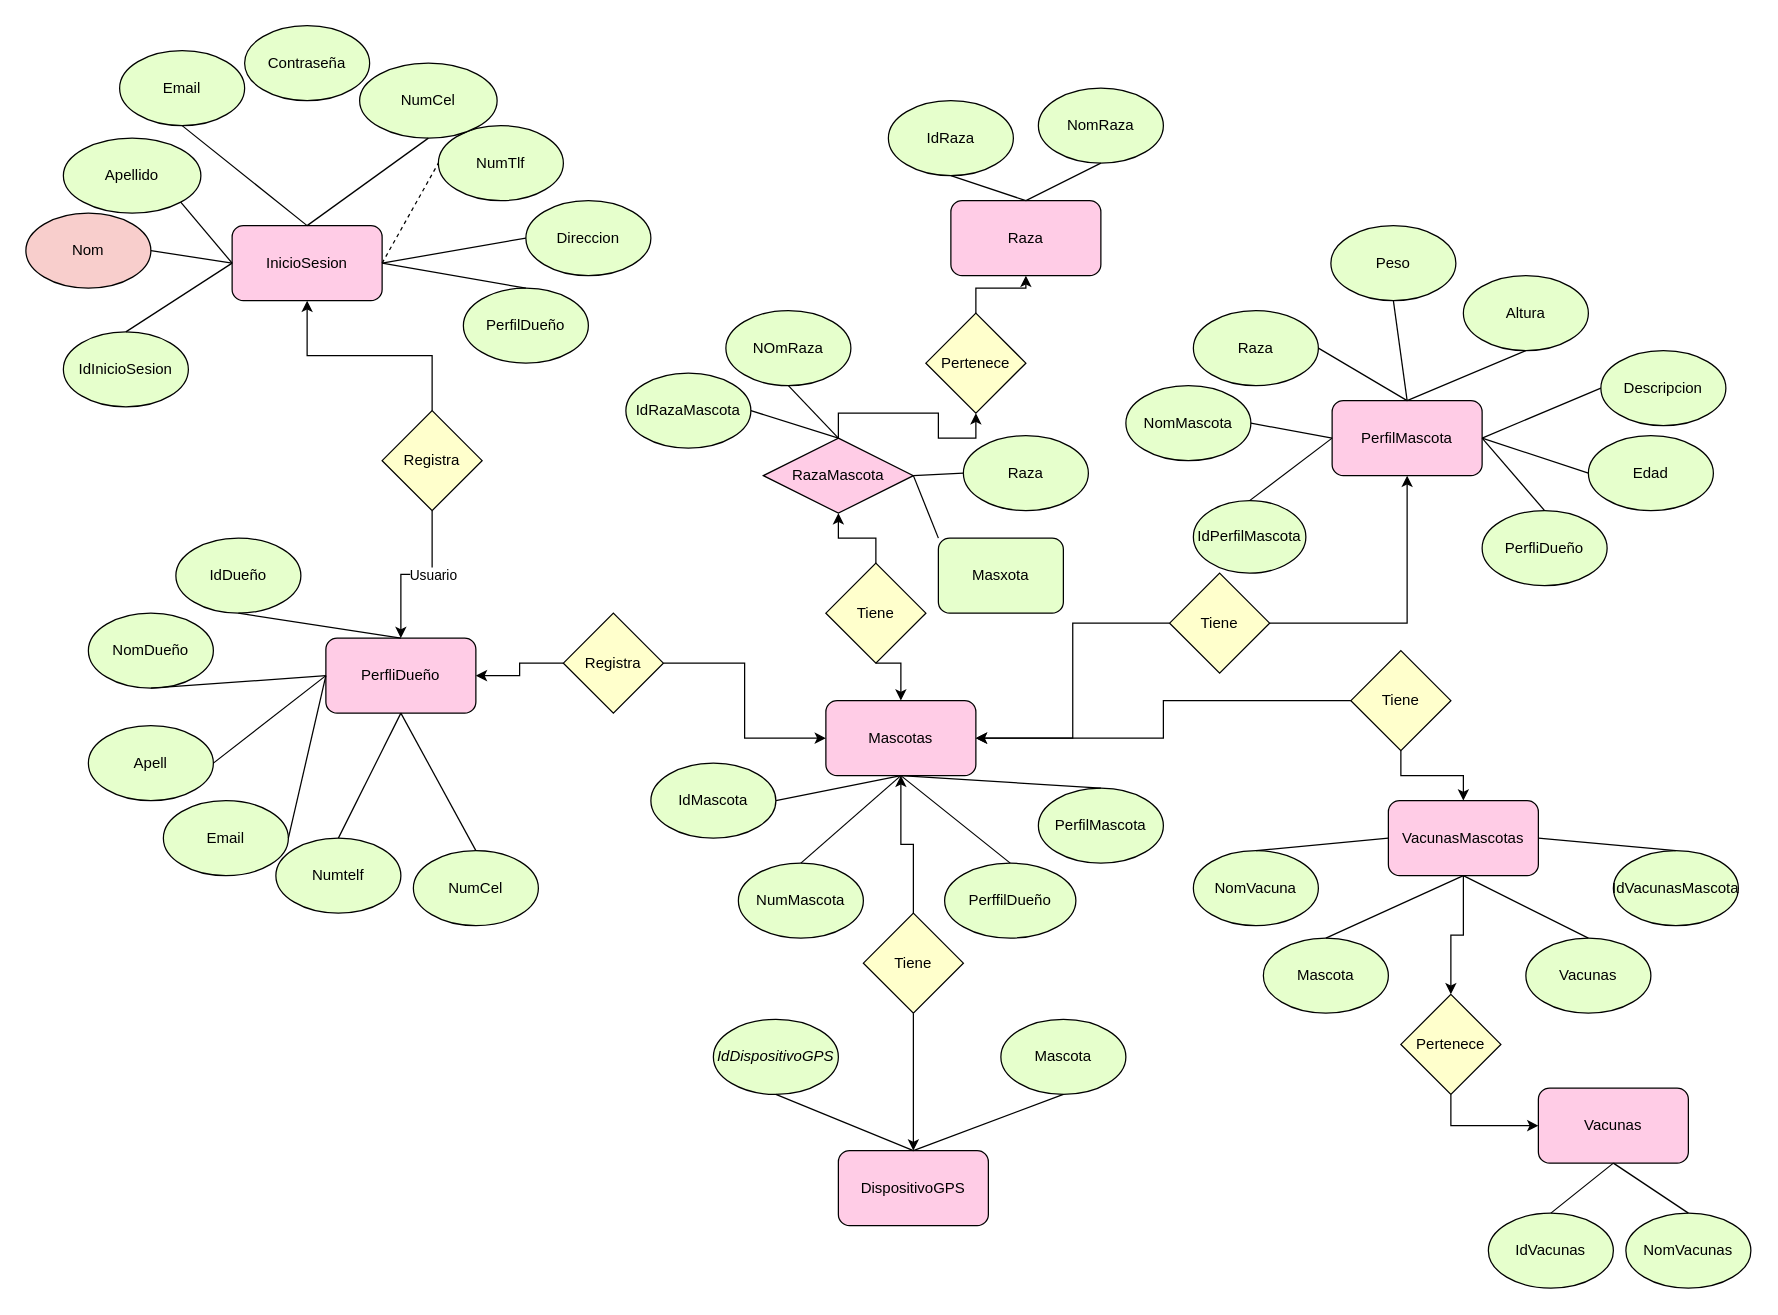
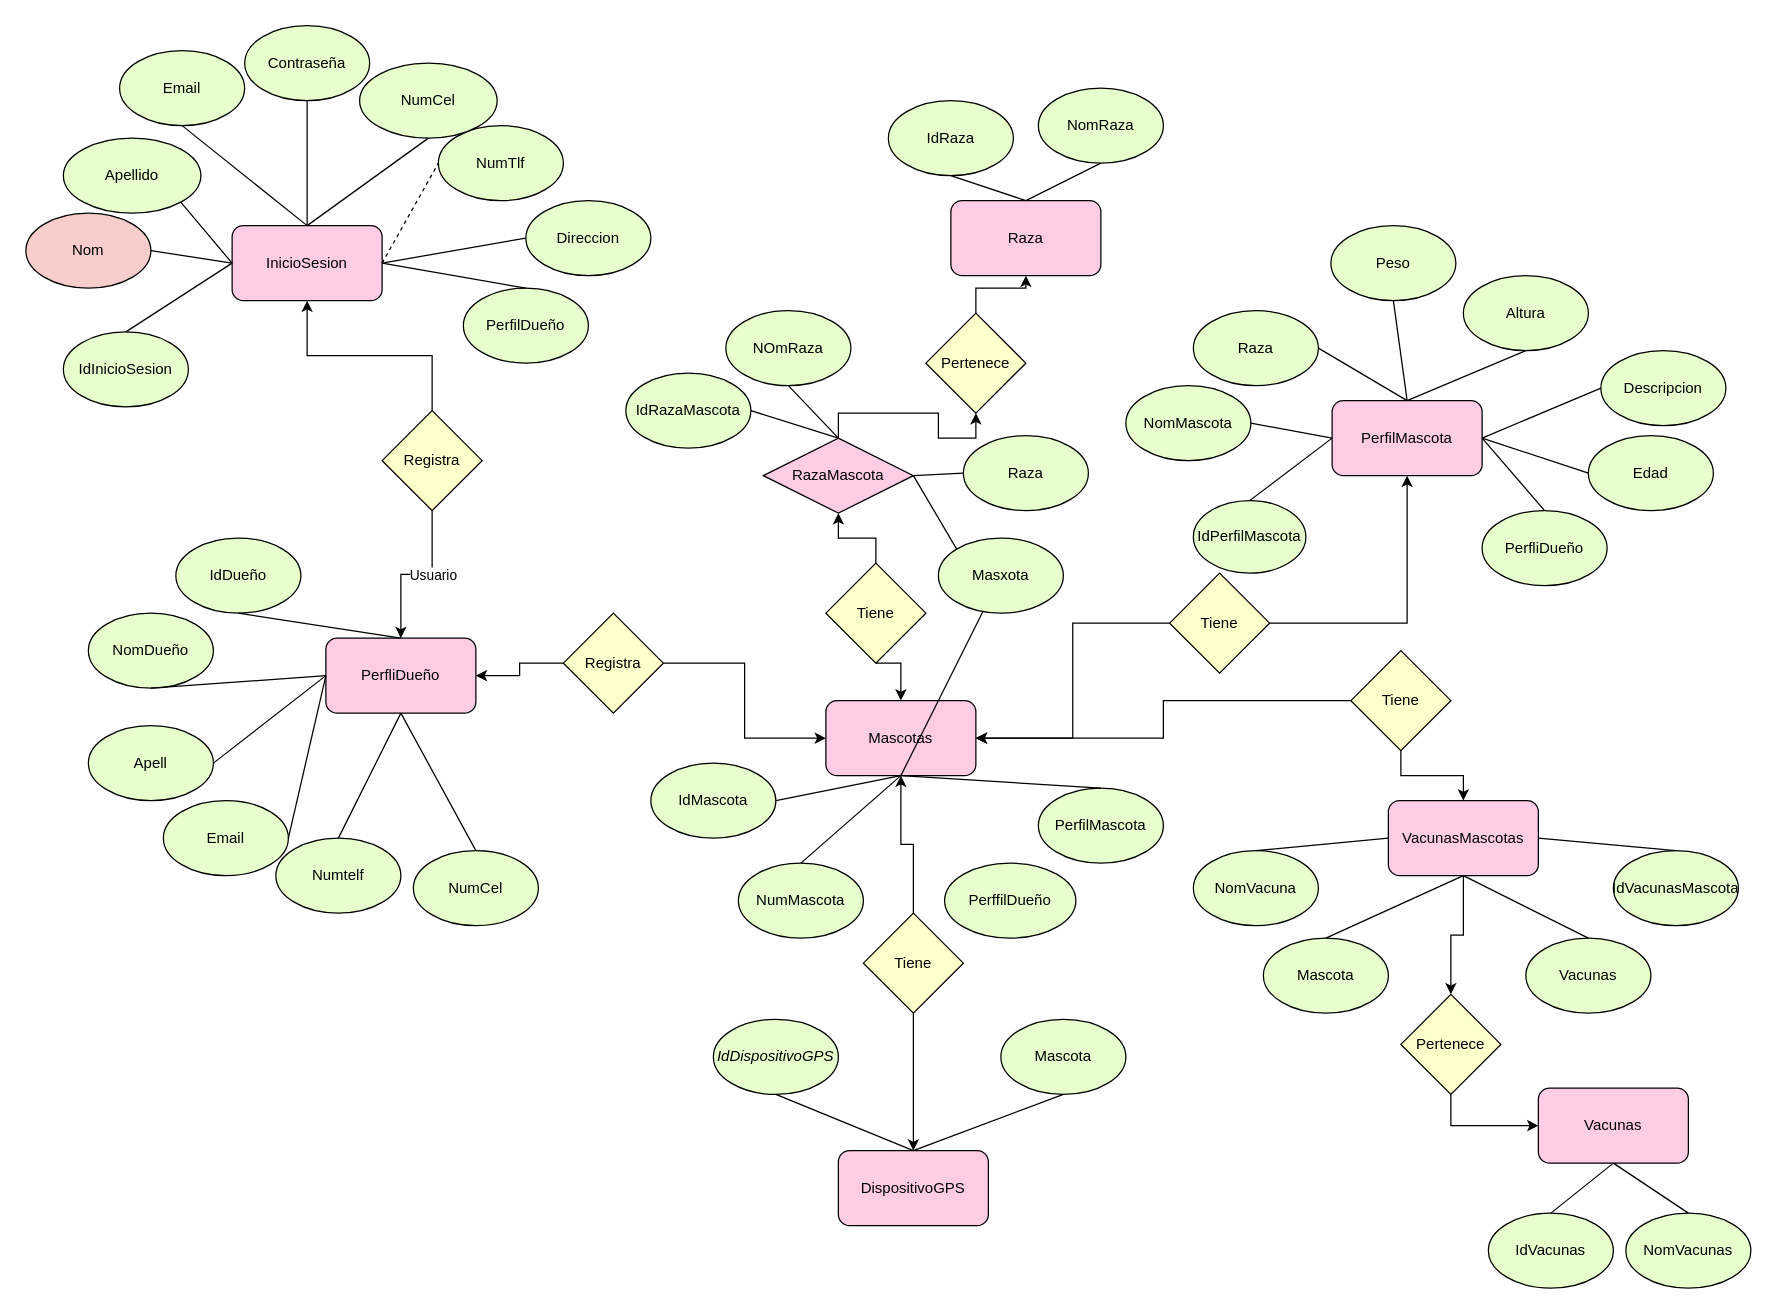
edge "Contraseña" -- "InicioSesion": added
node "Masxota": shape rounded rectangle -> ellipse
edge "Mascotas" -- "PerffilDueño": now "Mascotas" -- "Masxota"
